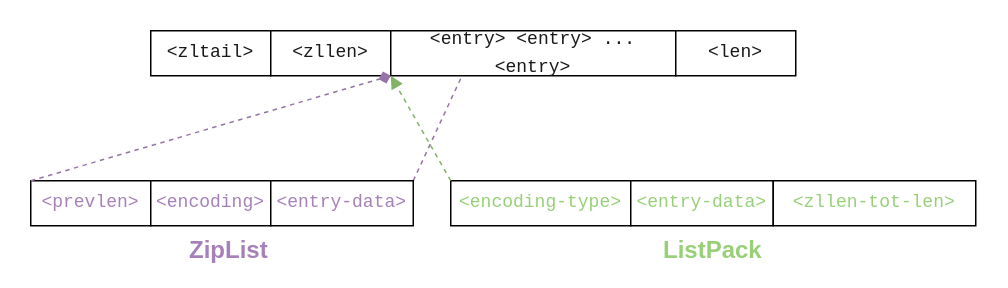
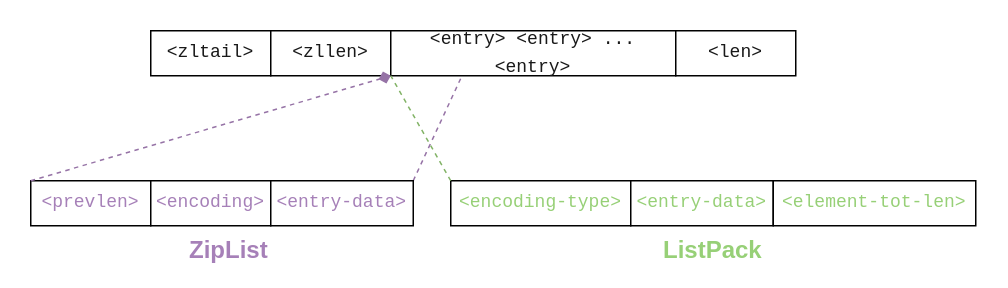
edge "<encoding-type>" -> "<entry> <entry> ... <entry>": arrowhead block -> none
node "<zllen-tot-len>": label "<zllen-tot-len>" -> "<element-tot-len>"
